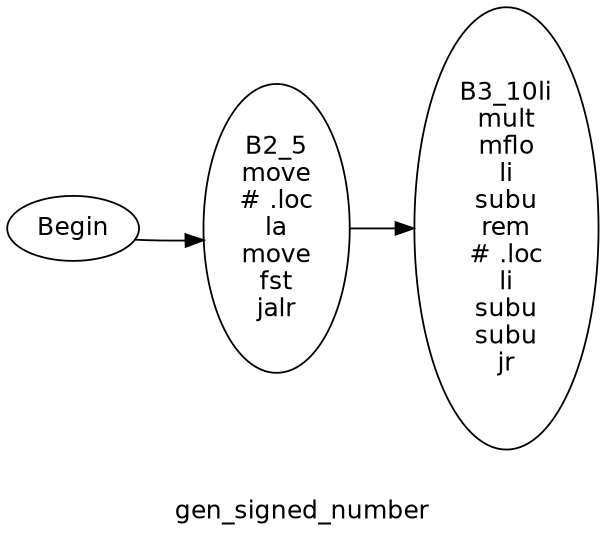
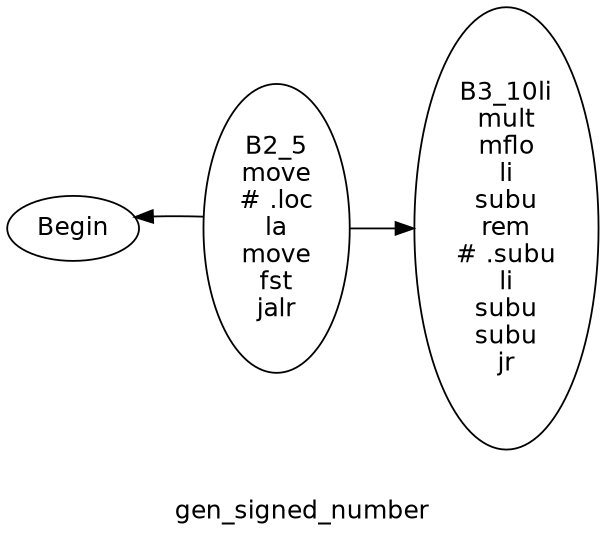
node "B3_10li mult mflo li subu rem # .loc li subu subu jr": label "B3_10li mult mflo li subu rem # .loc li subu subu jr" -> "B3_10li mult mflo li subu rem # .subu li subu subu jr"
edge "Begin" -> "B2_5 move # .loc la move fst jalr": reversed
